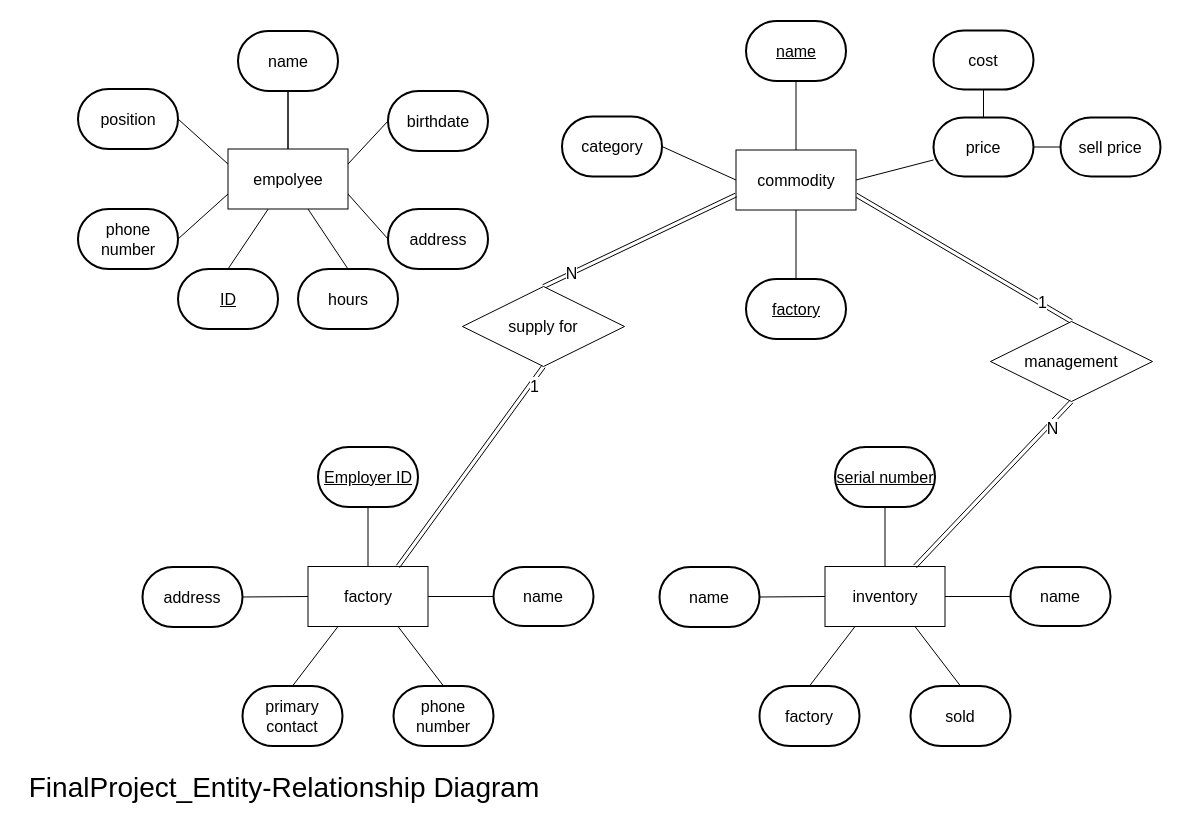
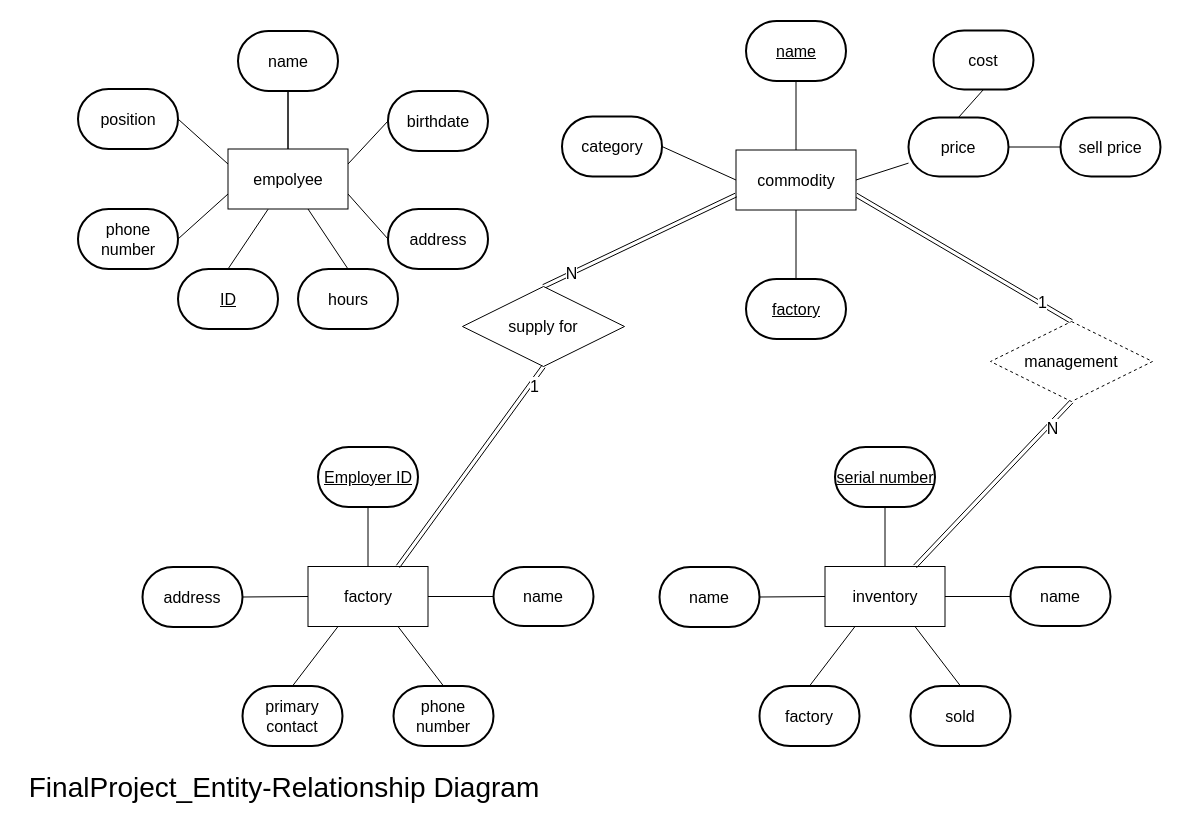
node "price": moved (984, 147) -> (959, 147)
node "management": style solid -> dashed
